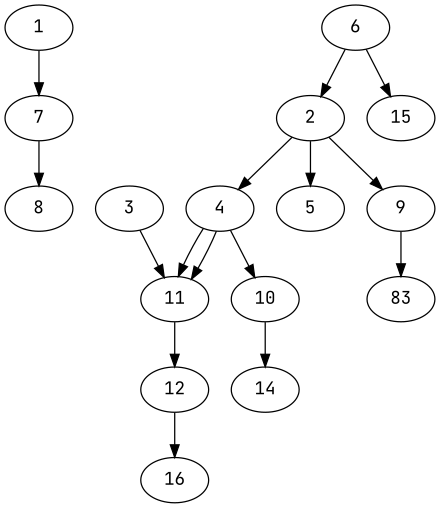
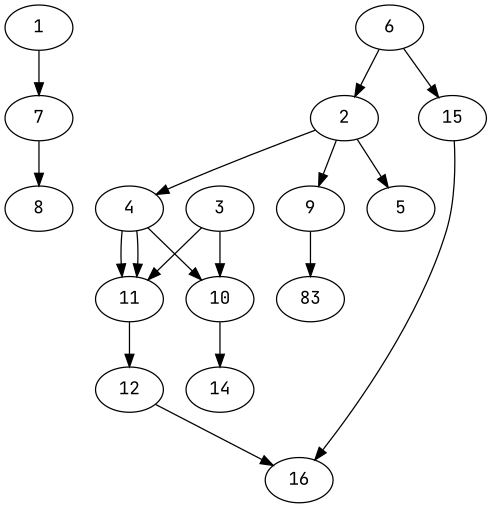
edge "3" -> "10": added
edge "15" -> "16": added
